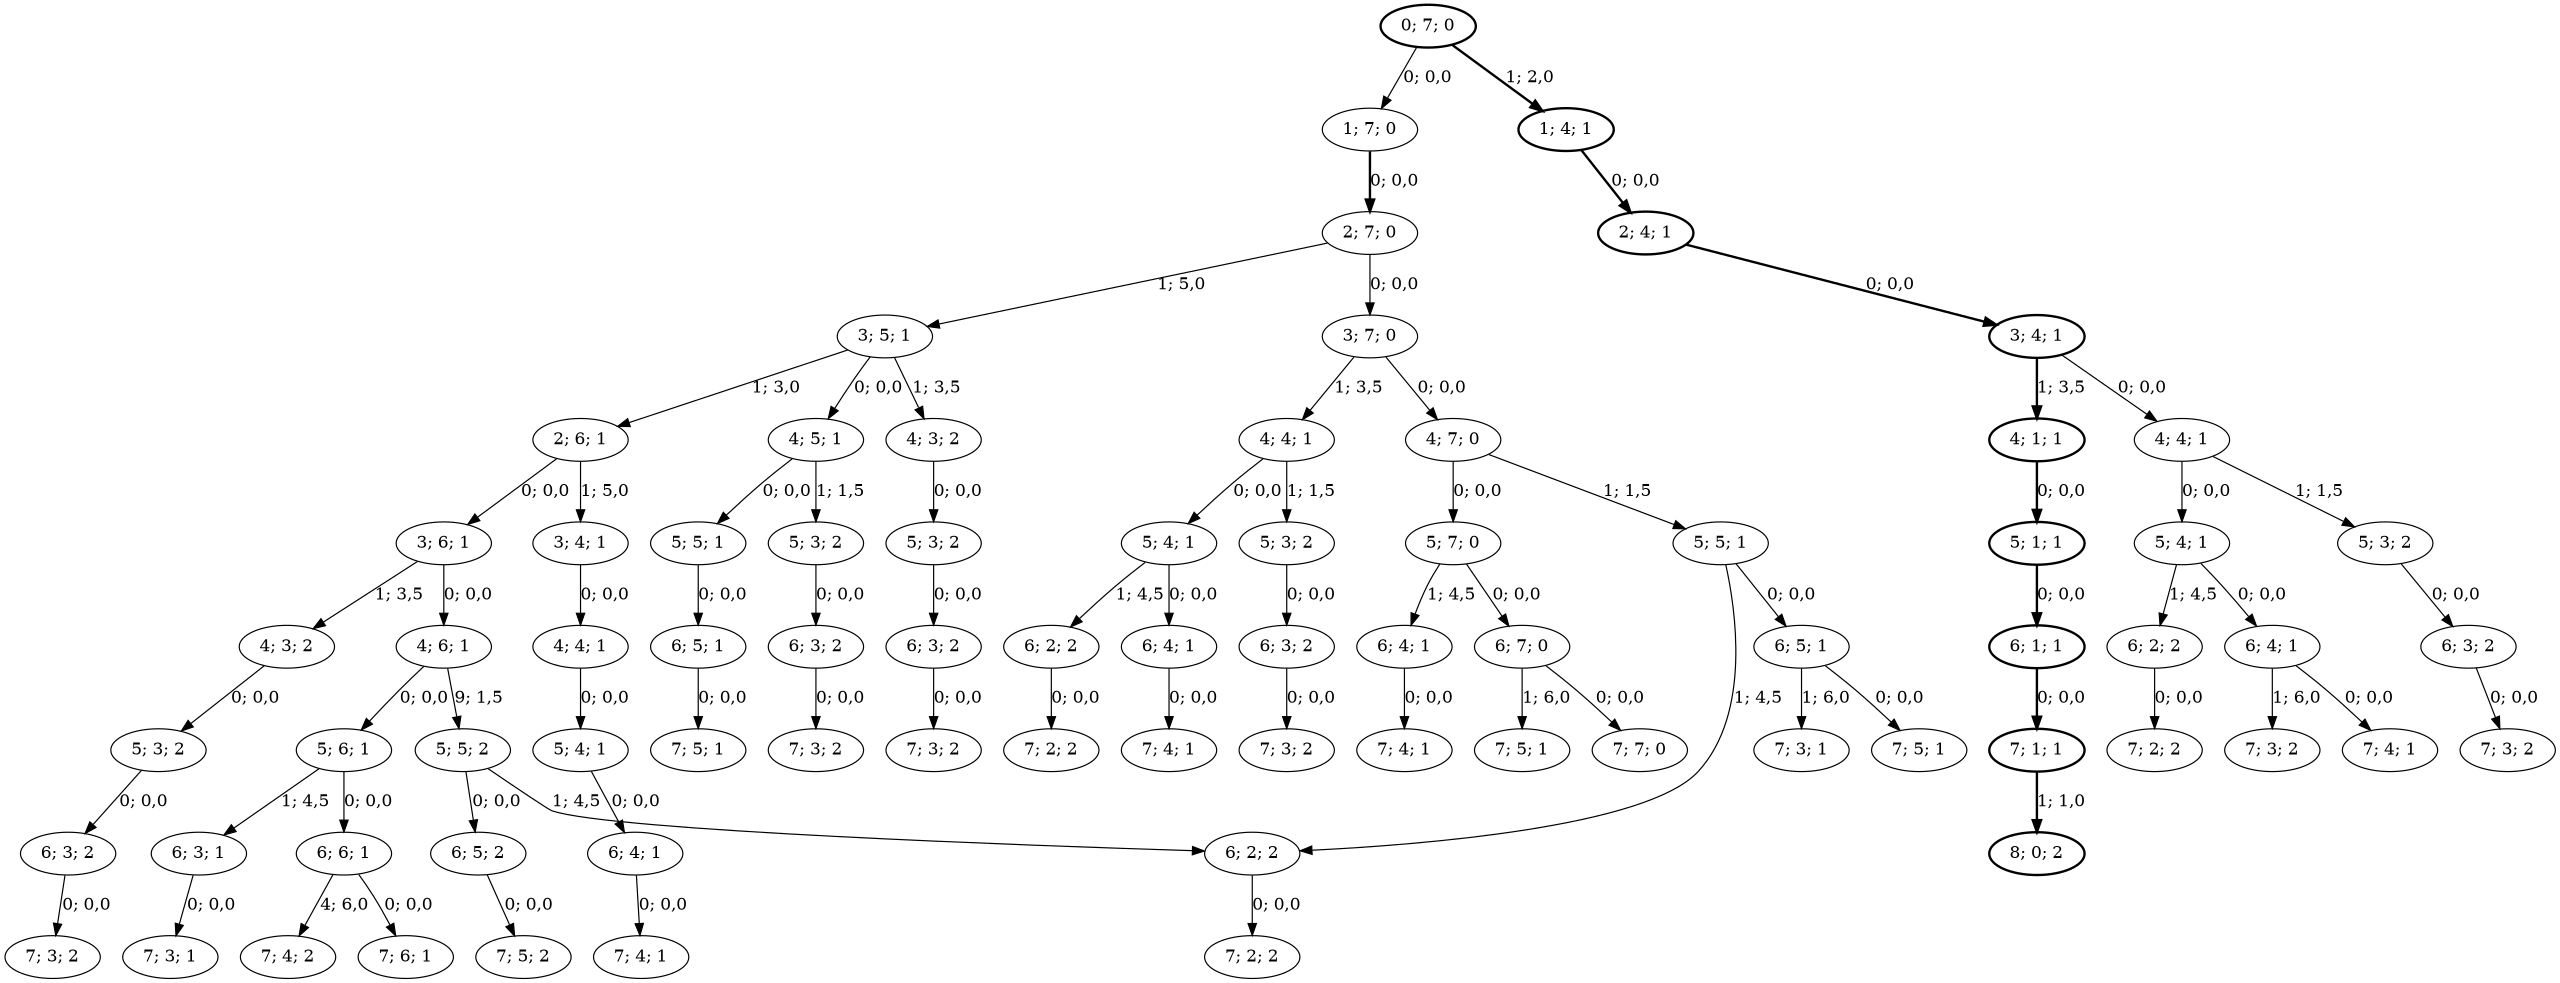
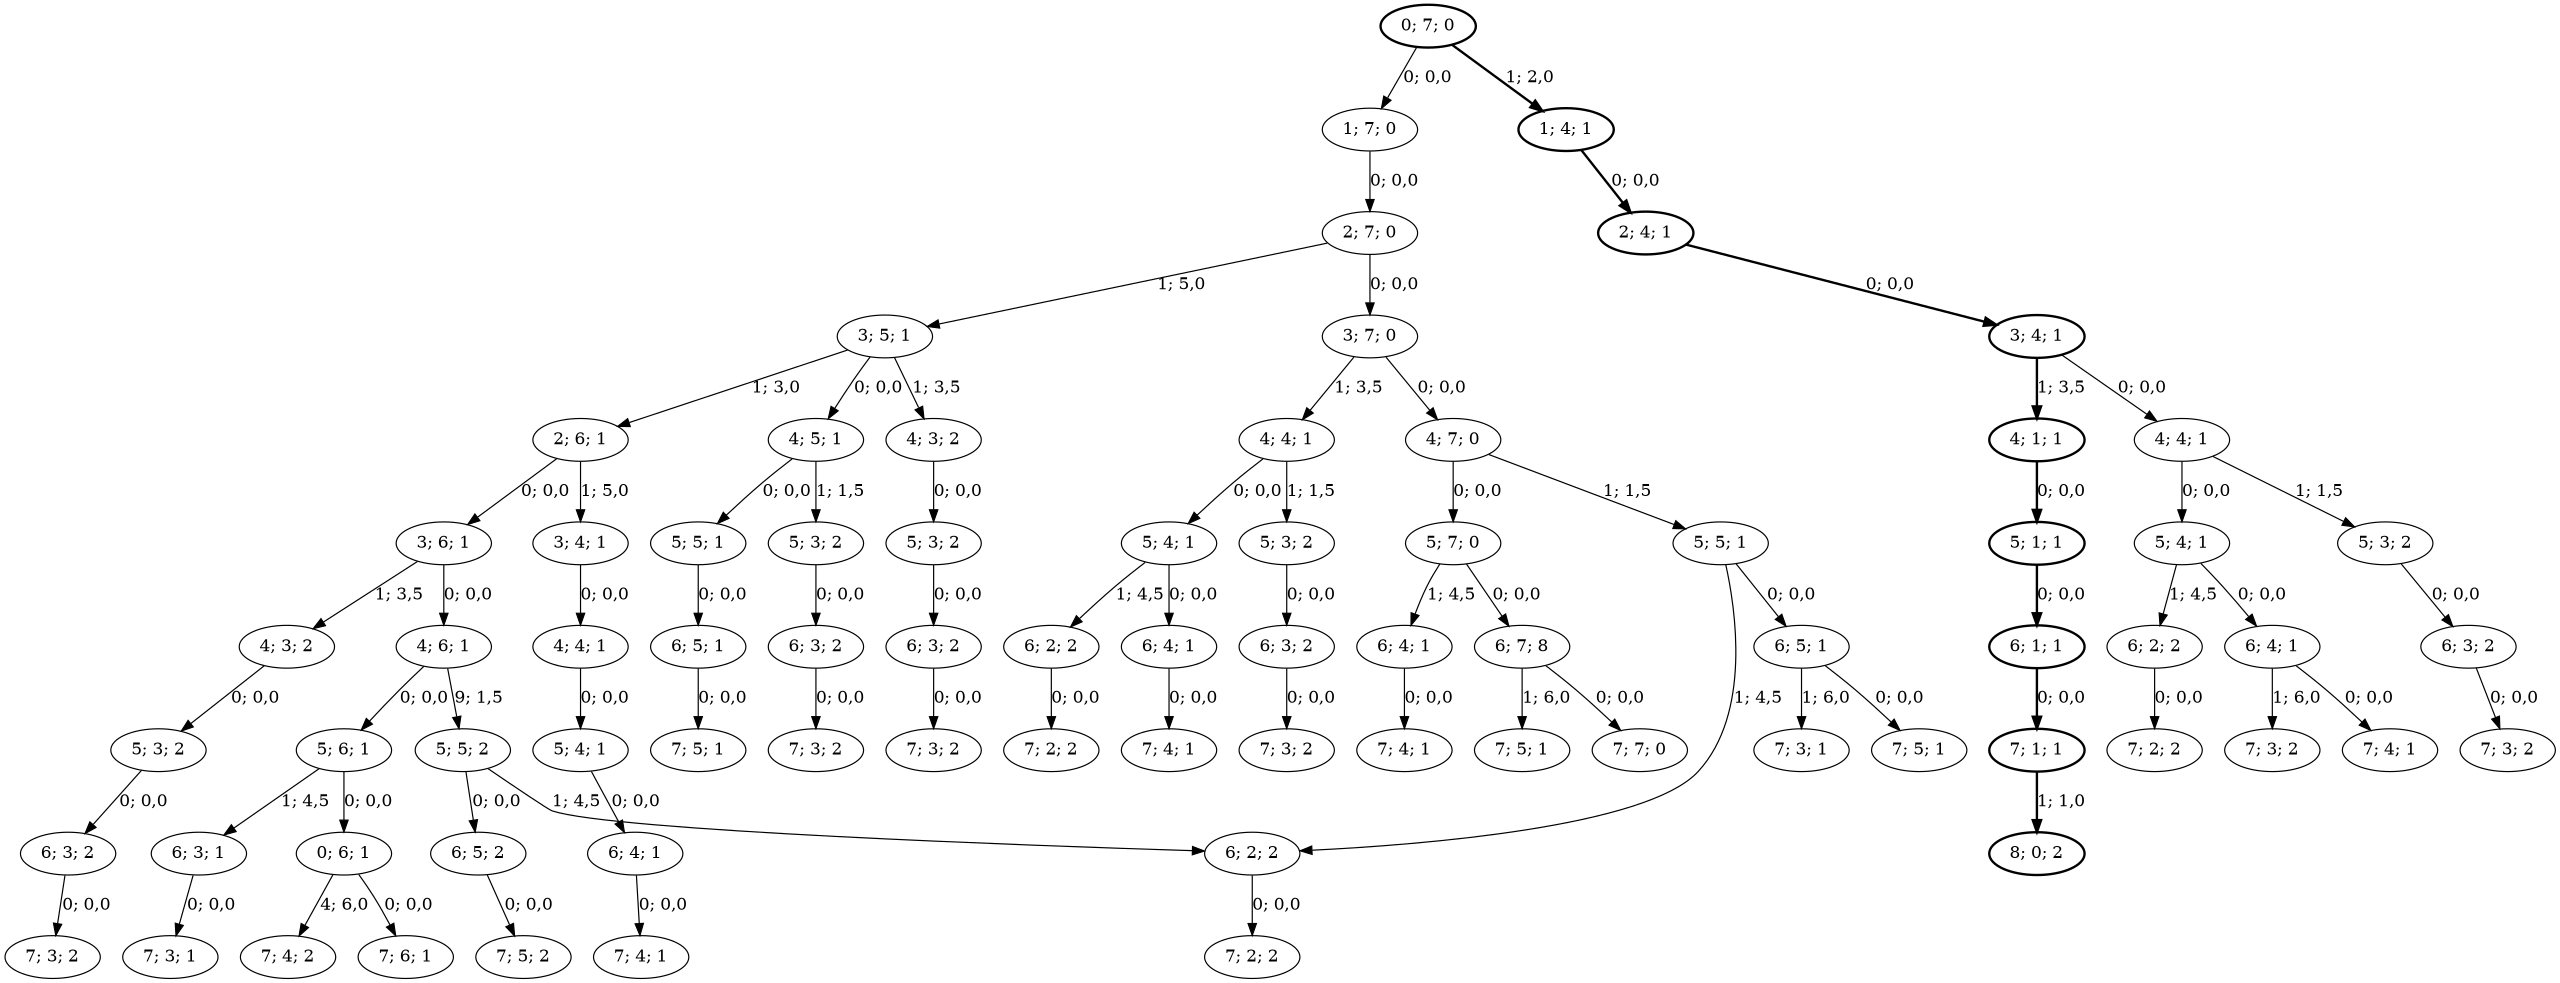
edge "1; 7; 0" -> "2; 7; 0": style bold -> solid
node "6; 7; 0": label "6; 7; 0" -> "6; 7; 8"
node "6; 6; 1": label "6; 6; 1" -> "0; 6; 1"
